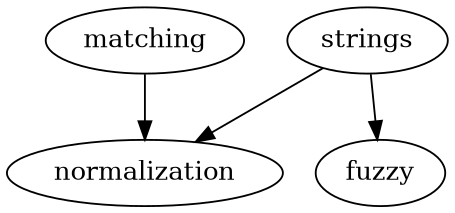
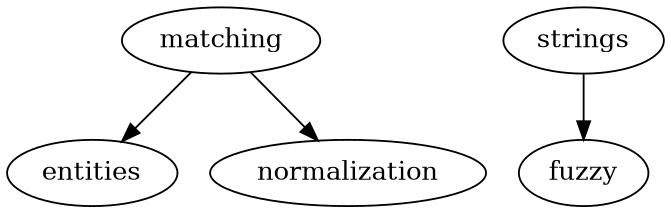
edge "strings" -> "normalization": removed
node "entities": added
